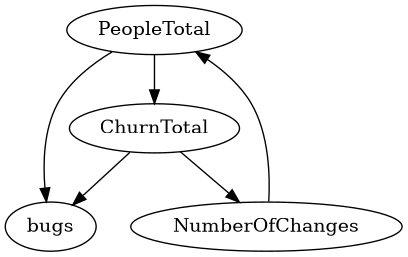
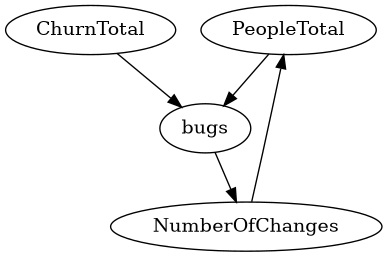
edge "PeopleTotal" -> "ChurnTotal": removed
edge "ChurnTotal" -> "NumberOfChanges": now "bugs" -> "NumberOfChanges"
